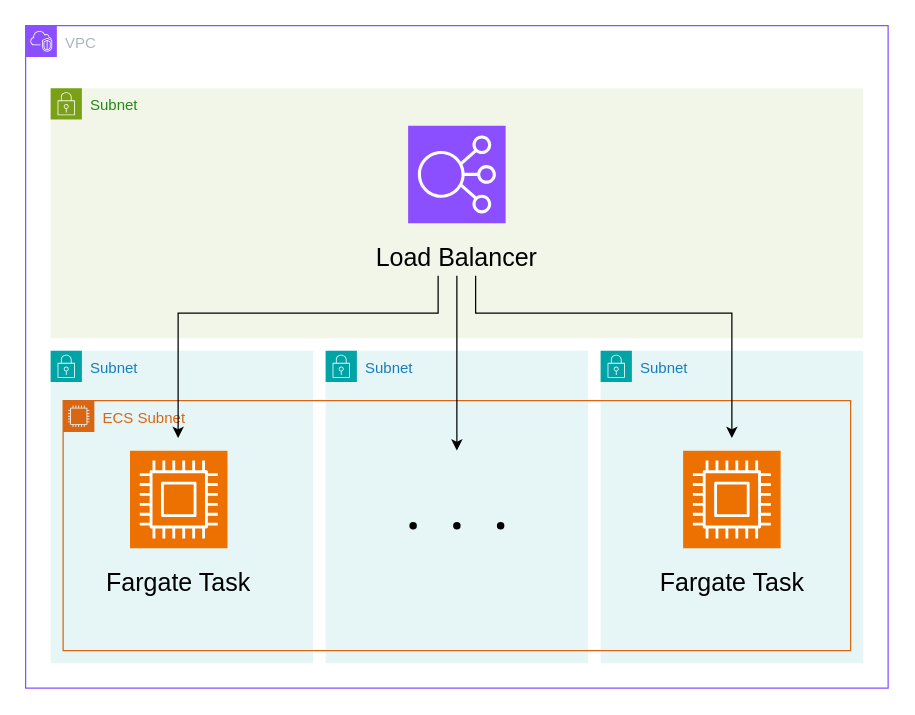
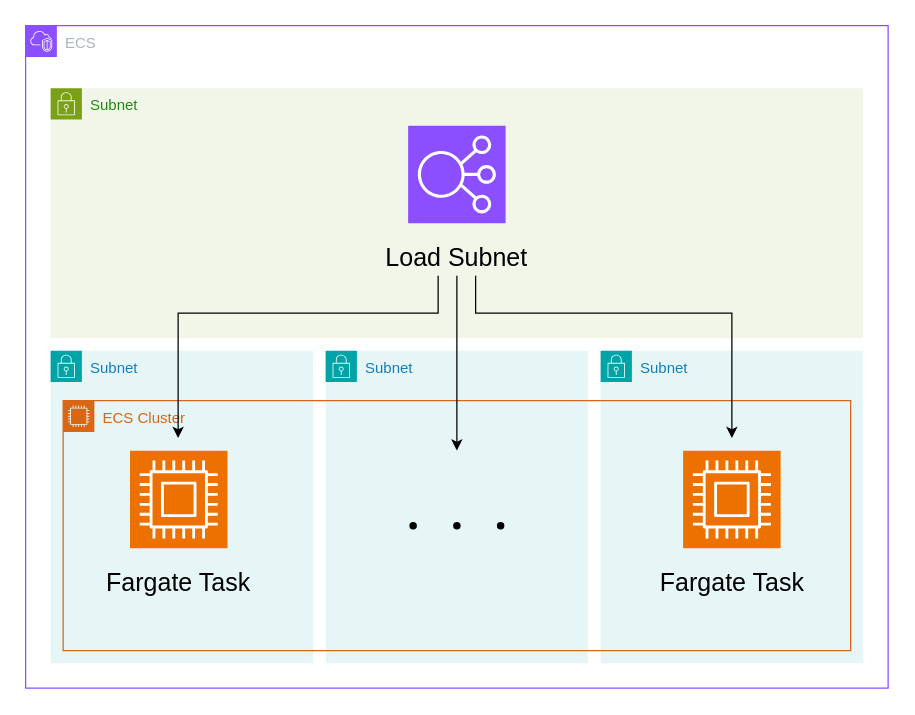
node "VPC": label "VPC" -> "ECS"
node "Load Balancer": label "Load Balancer" -> "Load Subnet"
node "ECS Subnet": label "ECS Subnet" -> "ECS Cluster"
